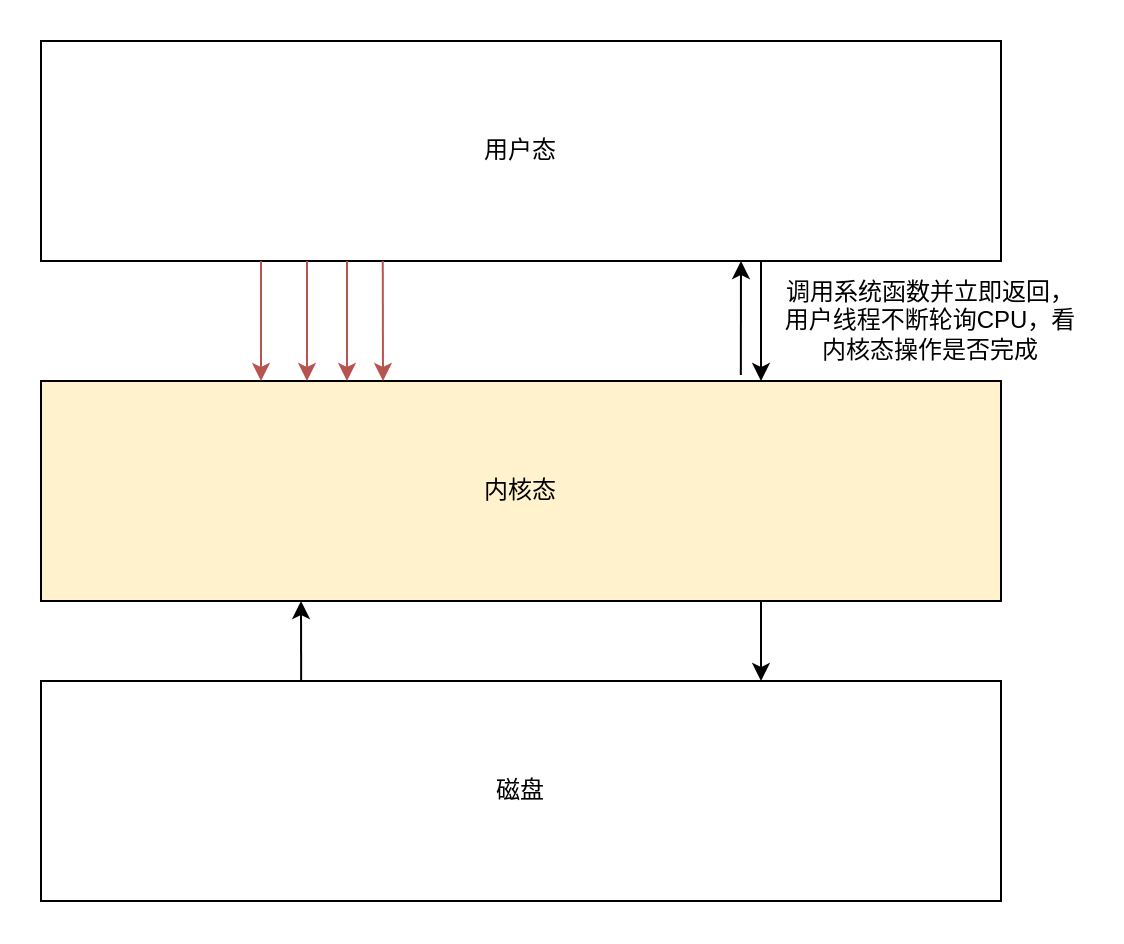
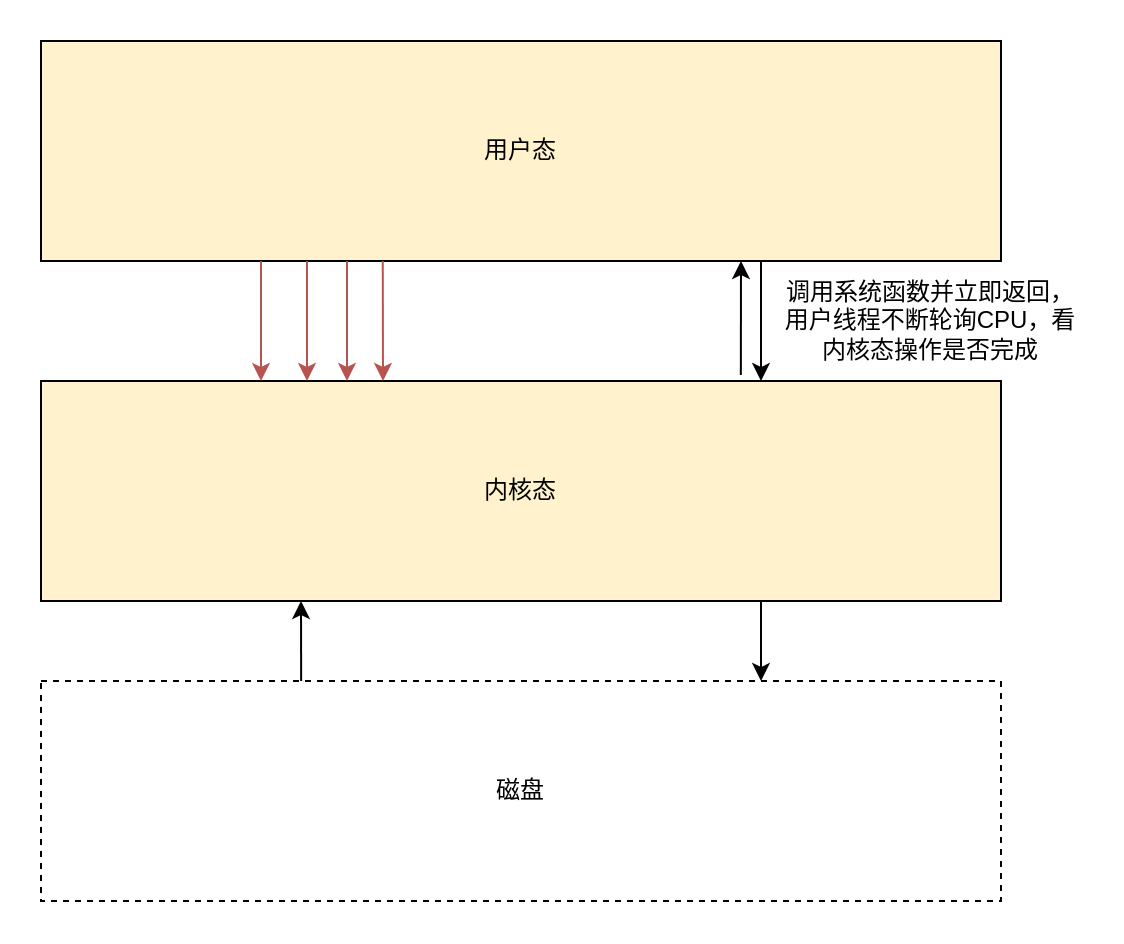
node "用户态": fillcolor #ffffff -> #fff2cc
node "磁盘": style solid -> dashed
